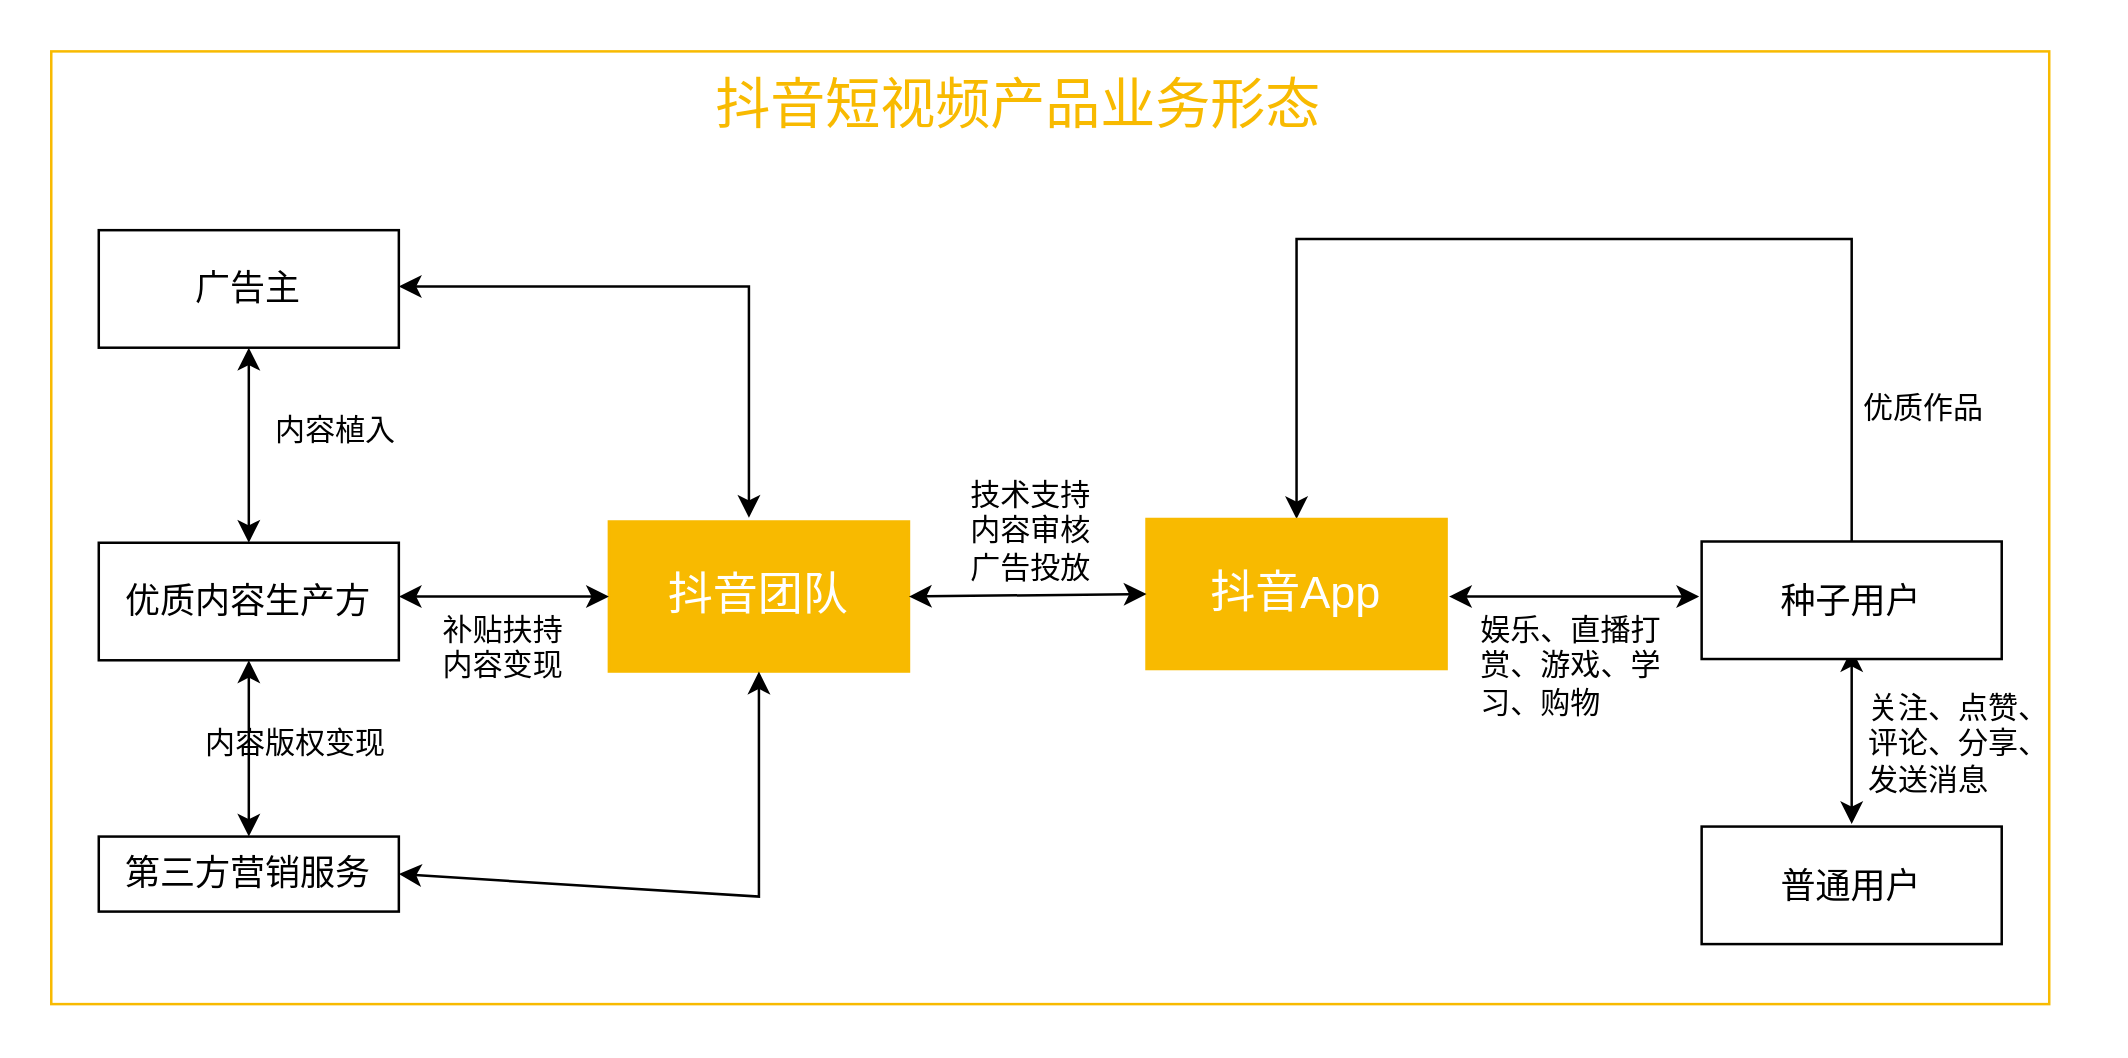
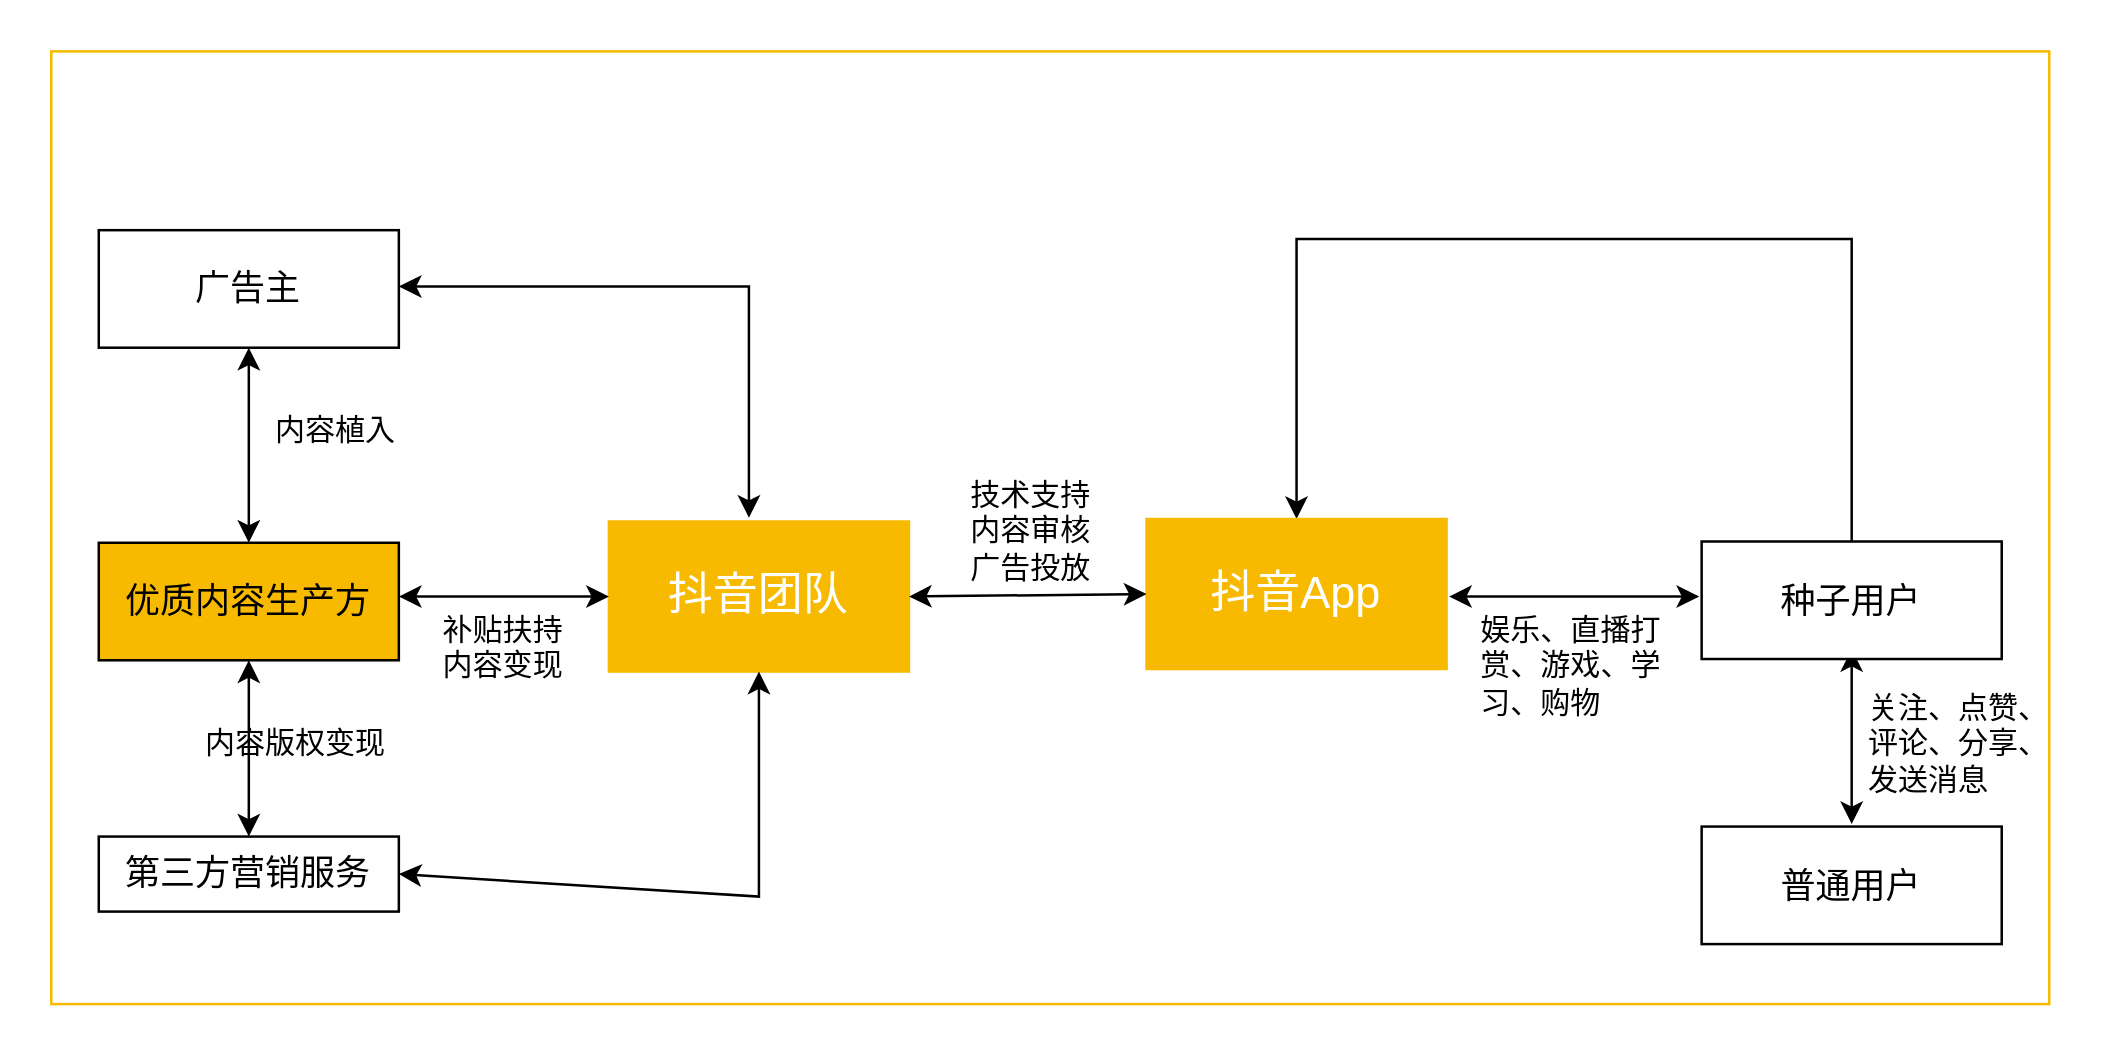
node "抖音短视频产品业务形态": removed
node "优质作品": removed
node "优质内容生产方": fillcolor #ffffff -> #f8ba00
